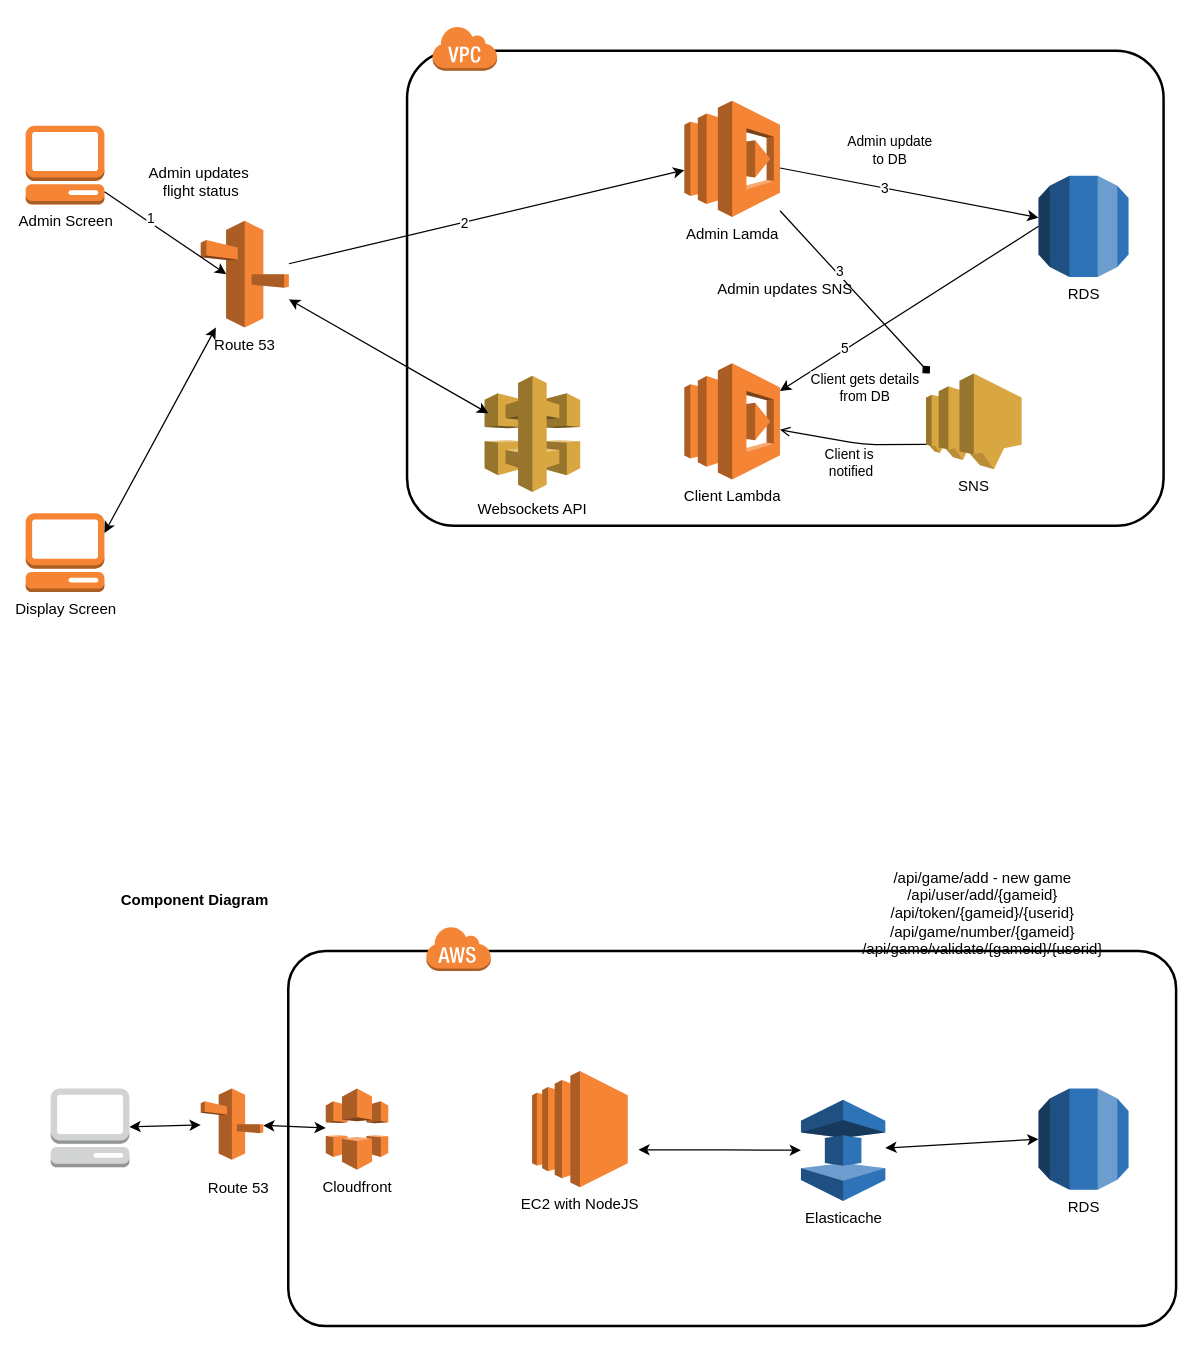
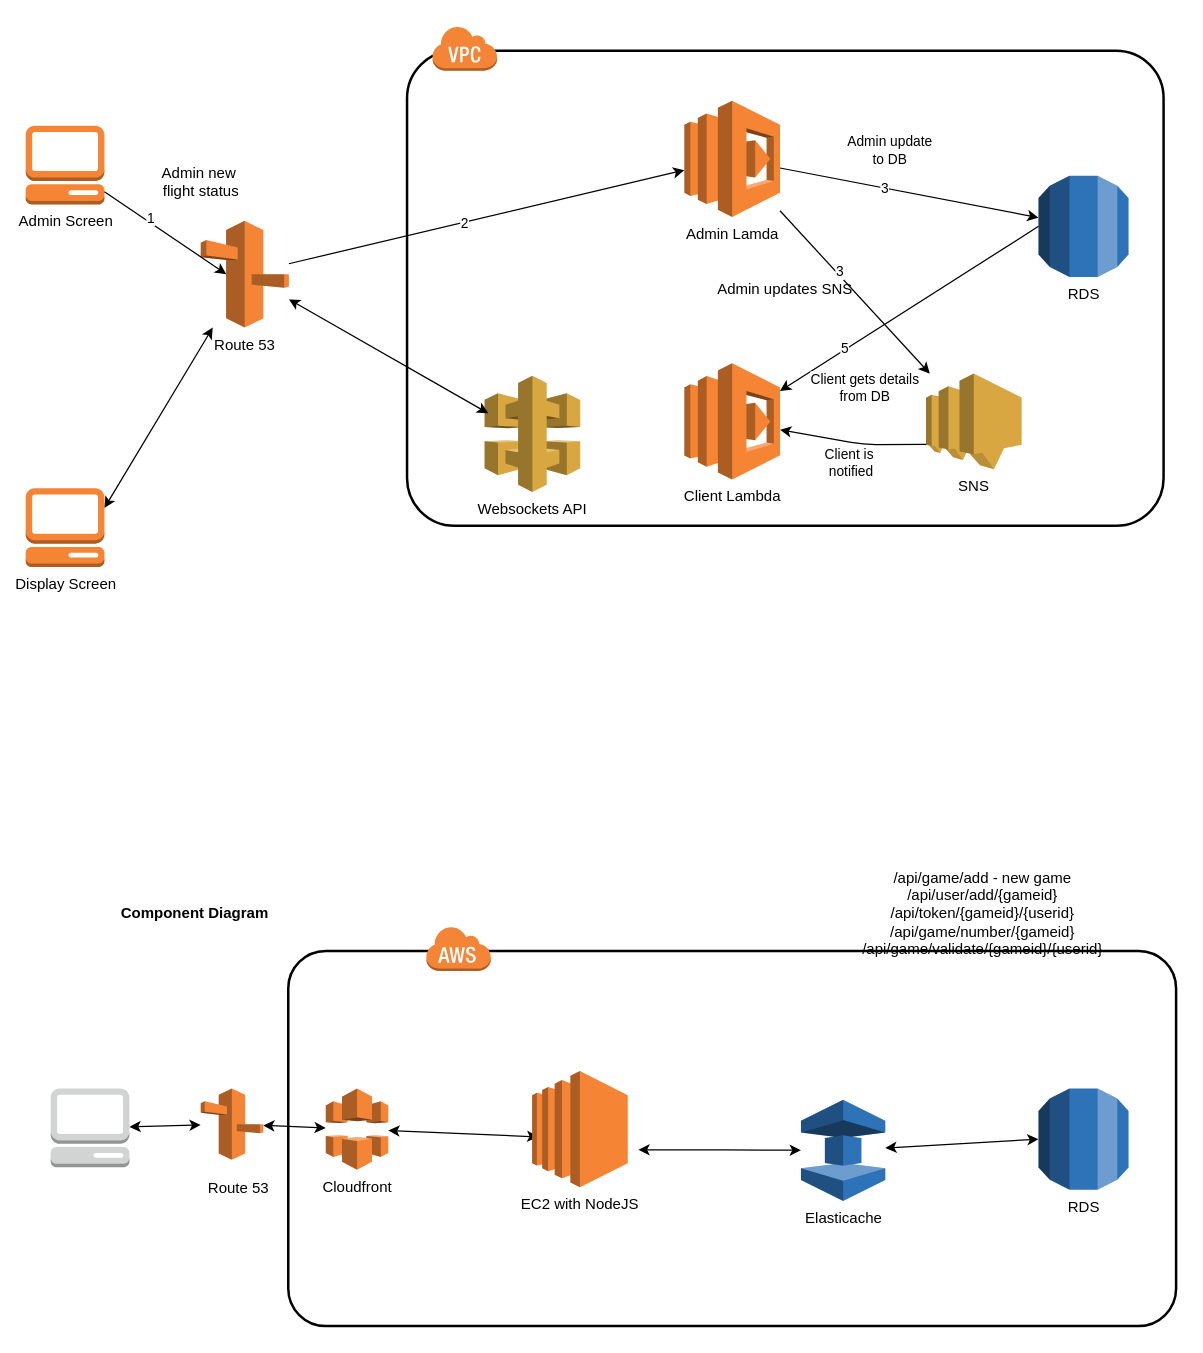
node "Admin updates flight status": label "Admin updates flight status" -> "Admin new flight status"
edge "Admin Lamda" -> "SNS": arrowhead diamond -> classic
edge "SNS" -> "Client Lambda": arrowhead open -> classic
node "Display Screen": moved (65, 553) -> (65, 528)
node "Component Diagram": moved (194, 901) -> (194, 913)
edge "Cloudfront" -- "EC2 with NodeJS": added
